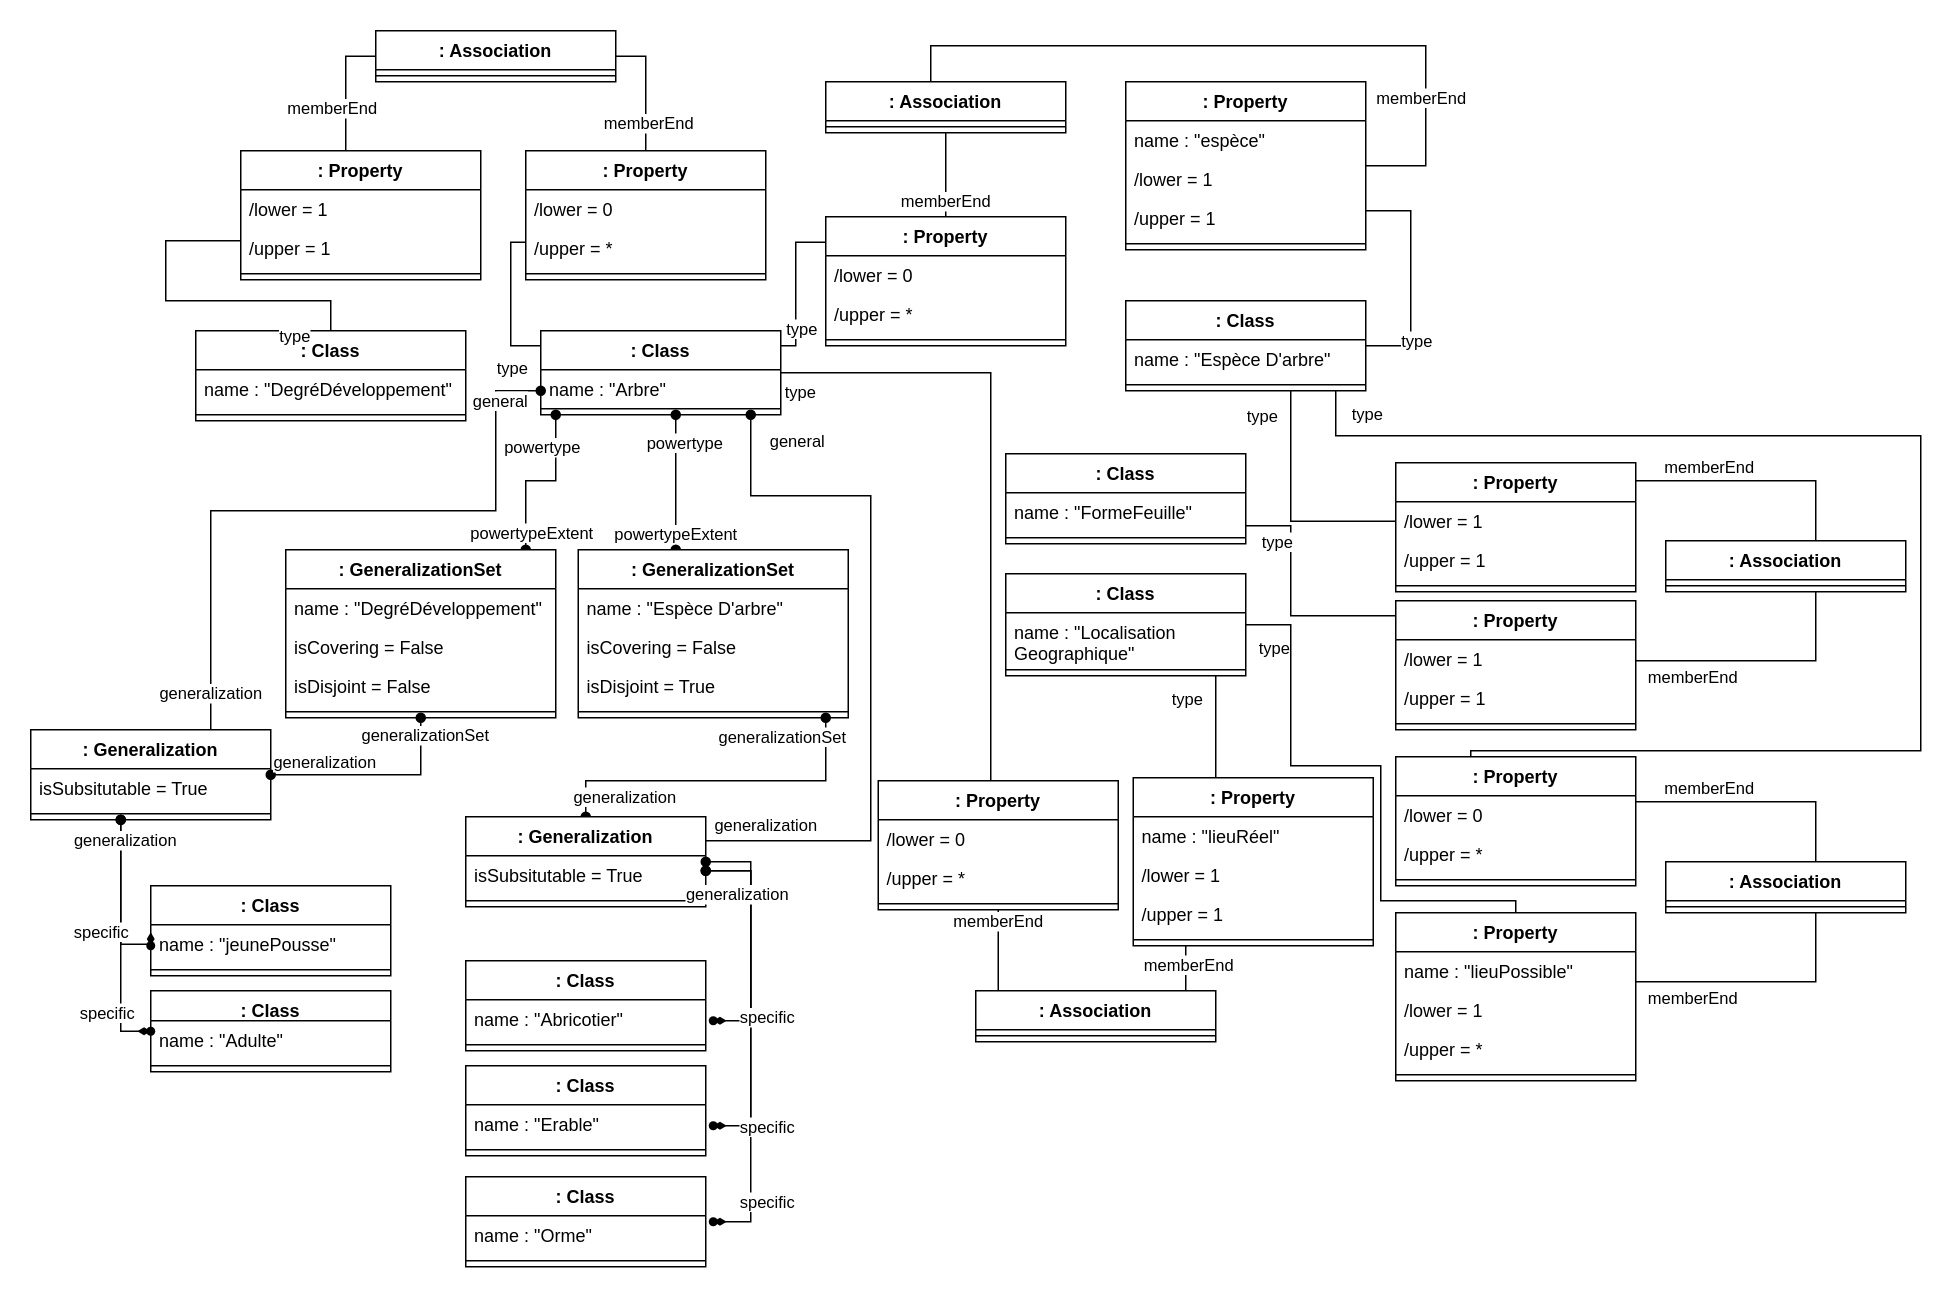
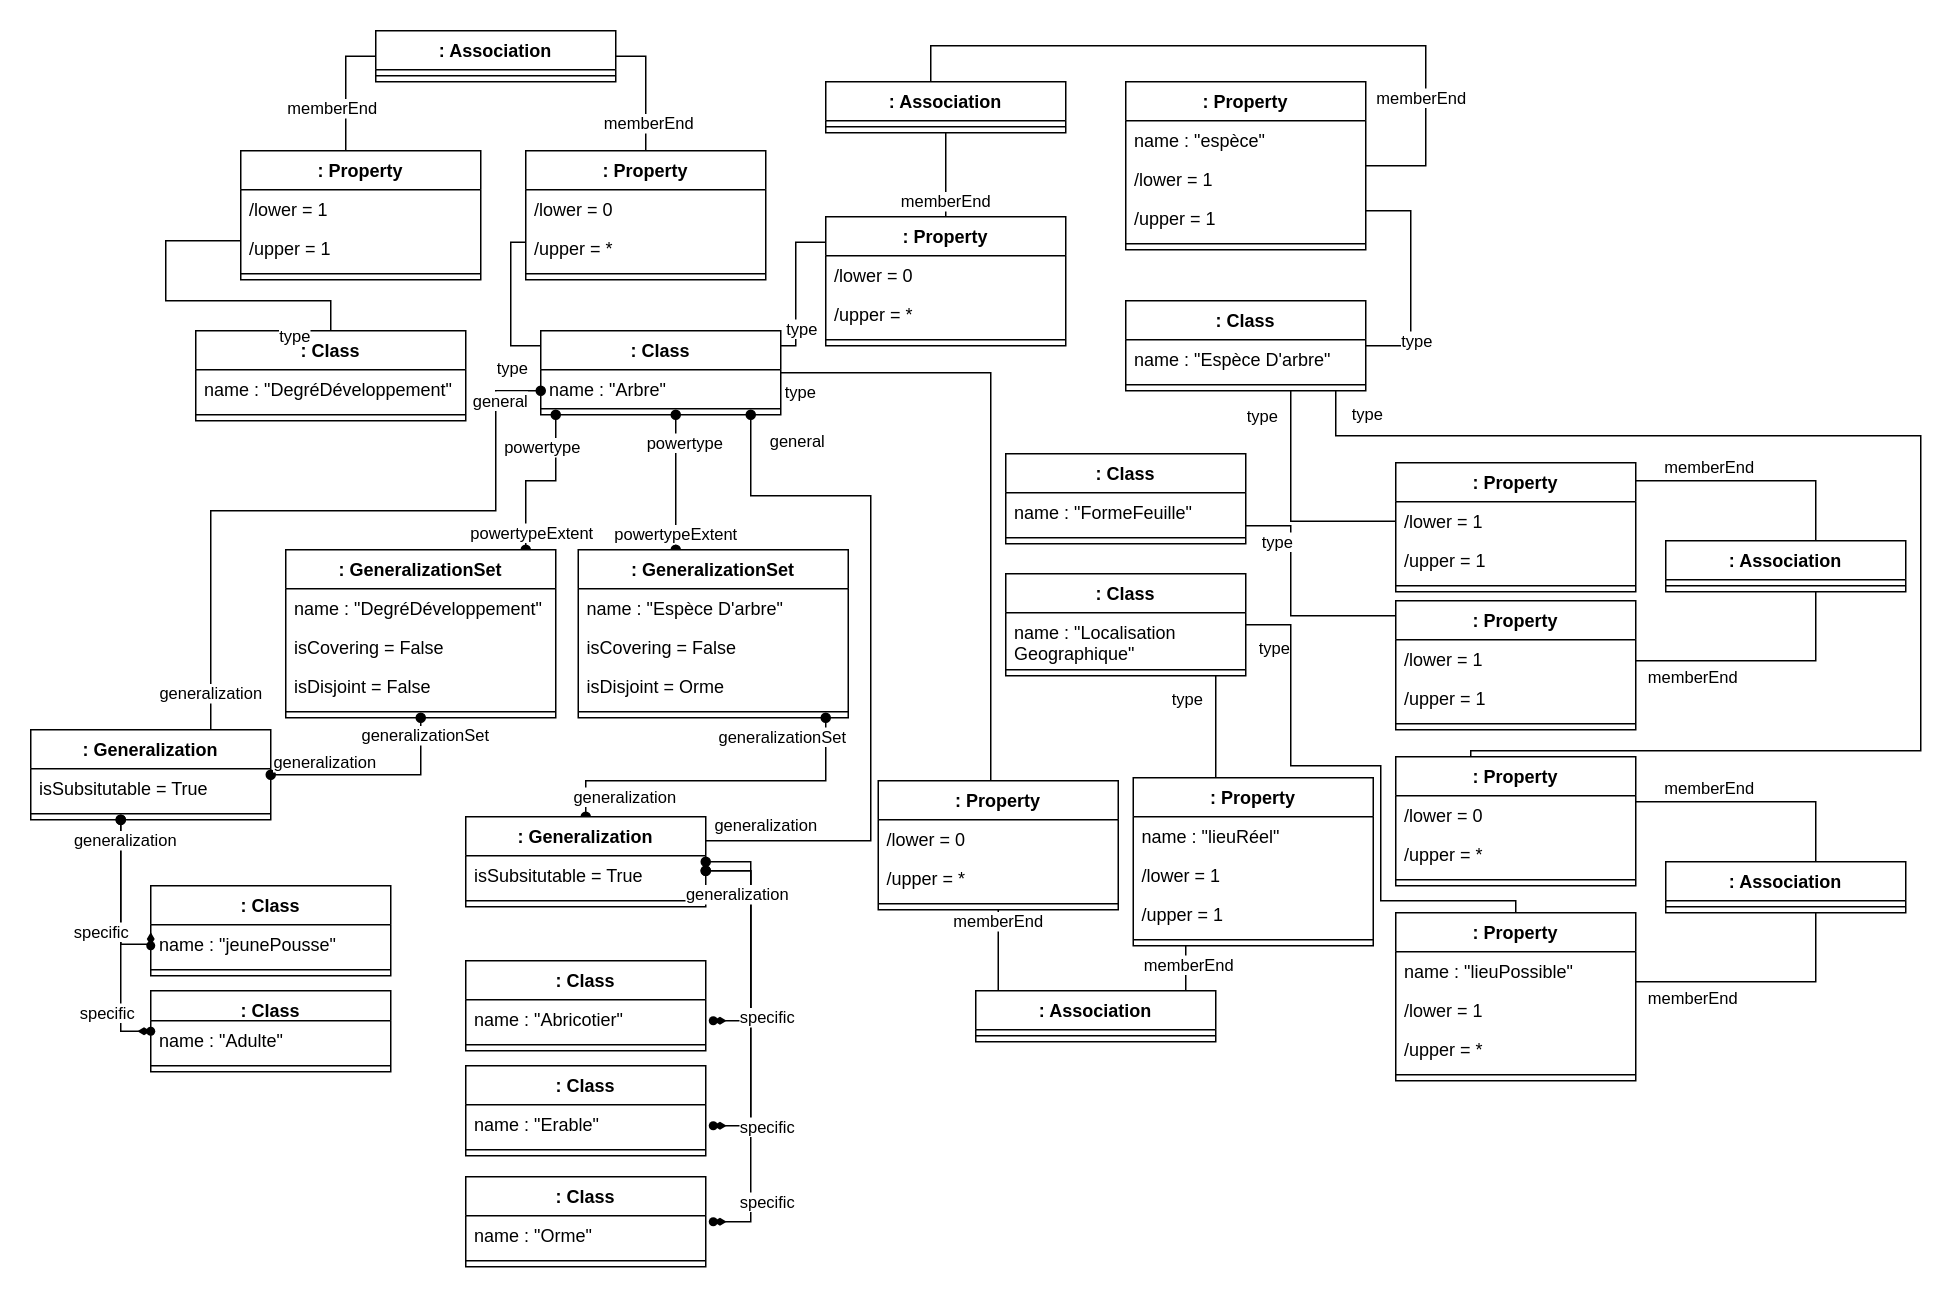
node "isDisjoint = True": label "isDisjoint = True" -> "isDisjoint = Orme"
